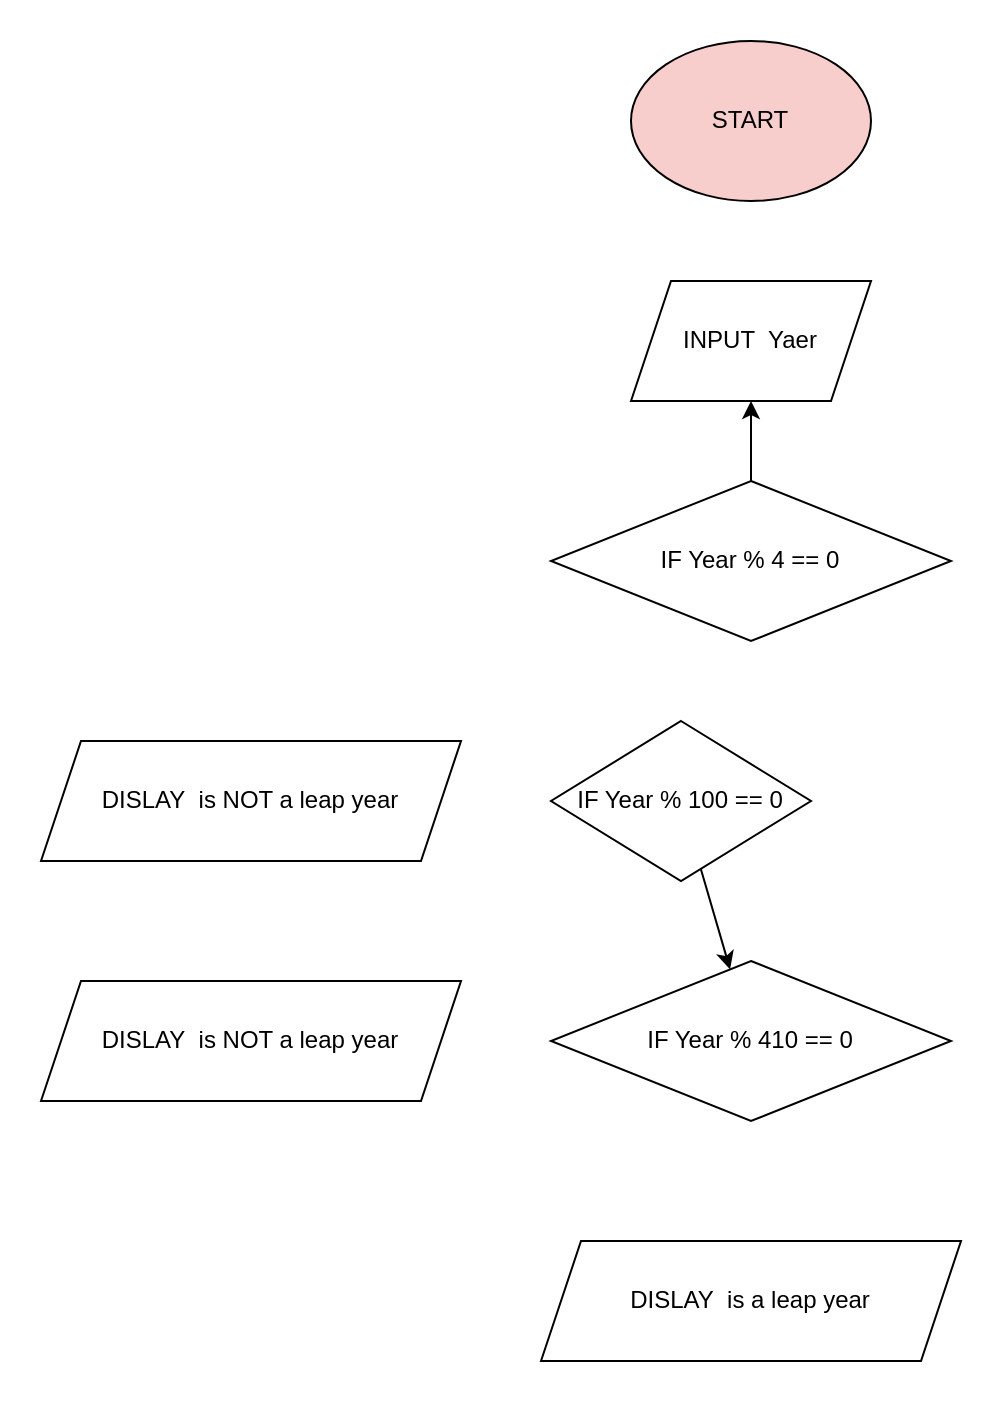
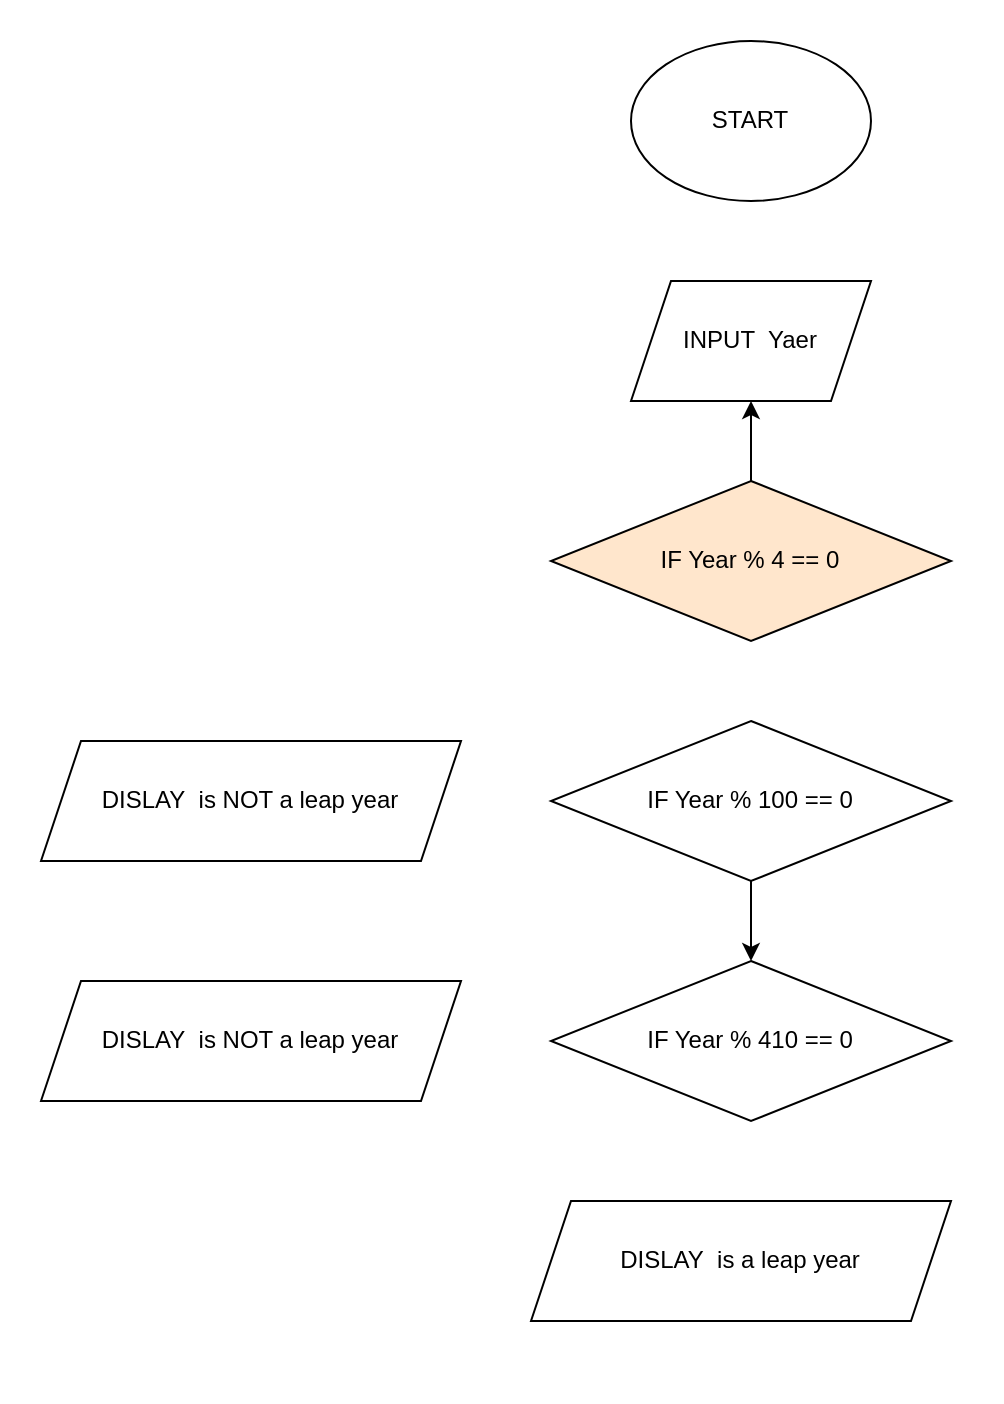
node "START": fillcolor #f8cecc -> #ffffff
node "IF Year % 4 == 0": fillcolor #ffffff -> #ffe6cc
node "IF Year % 100 == 0": size 260x160 -> 400x160
node "DISLAY is a leap year": moved (751, 1301) -> (741, 1261)
